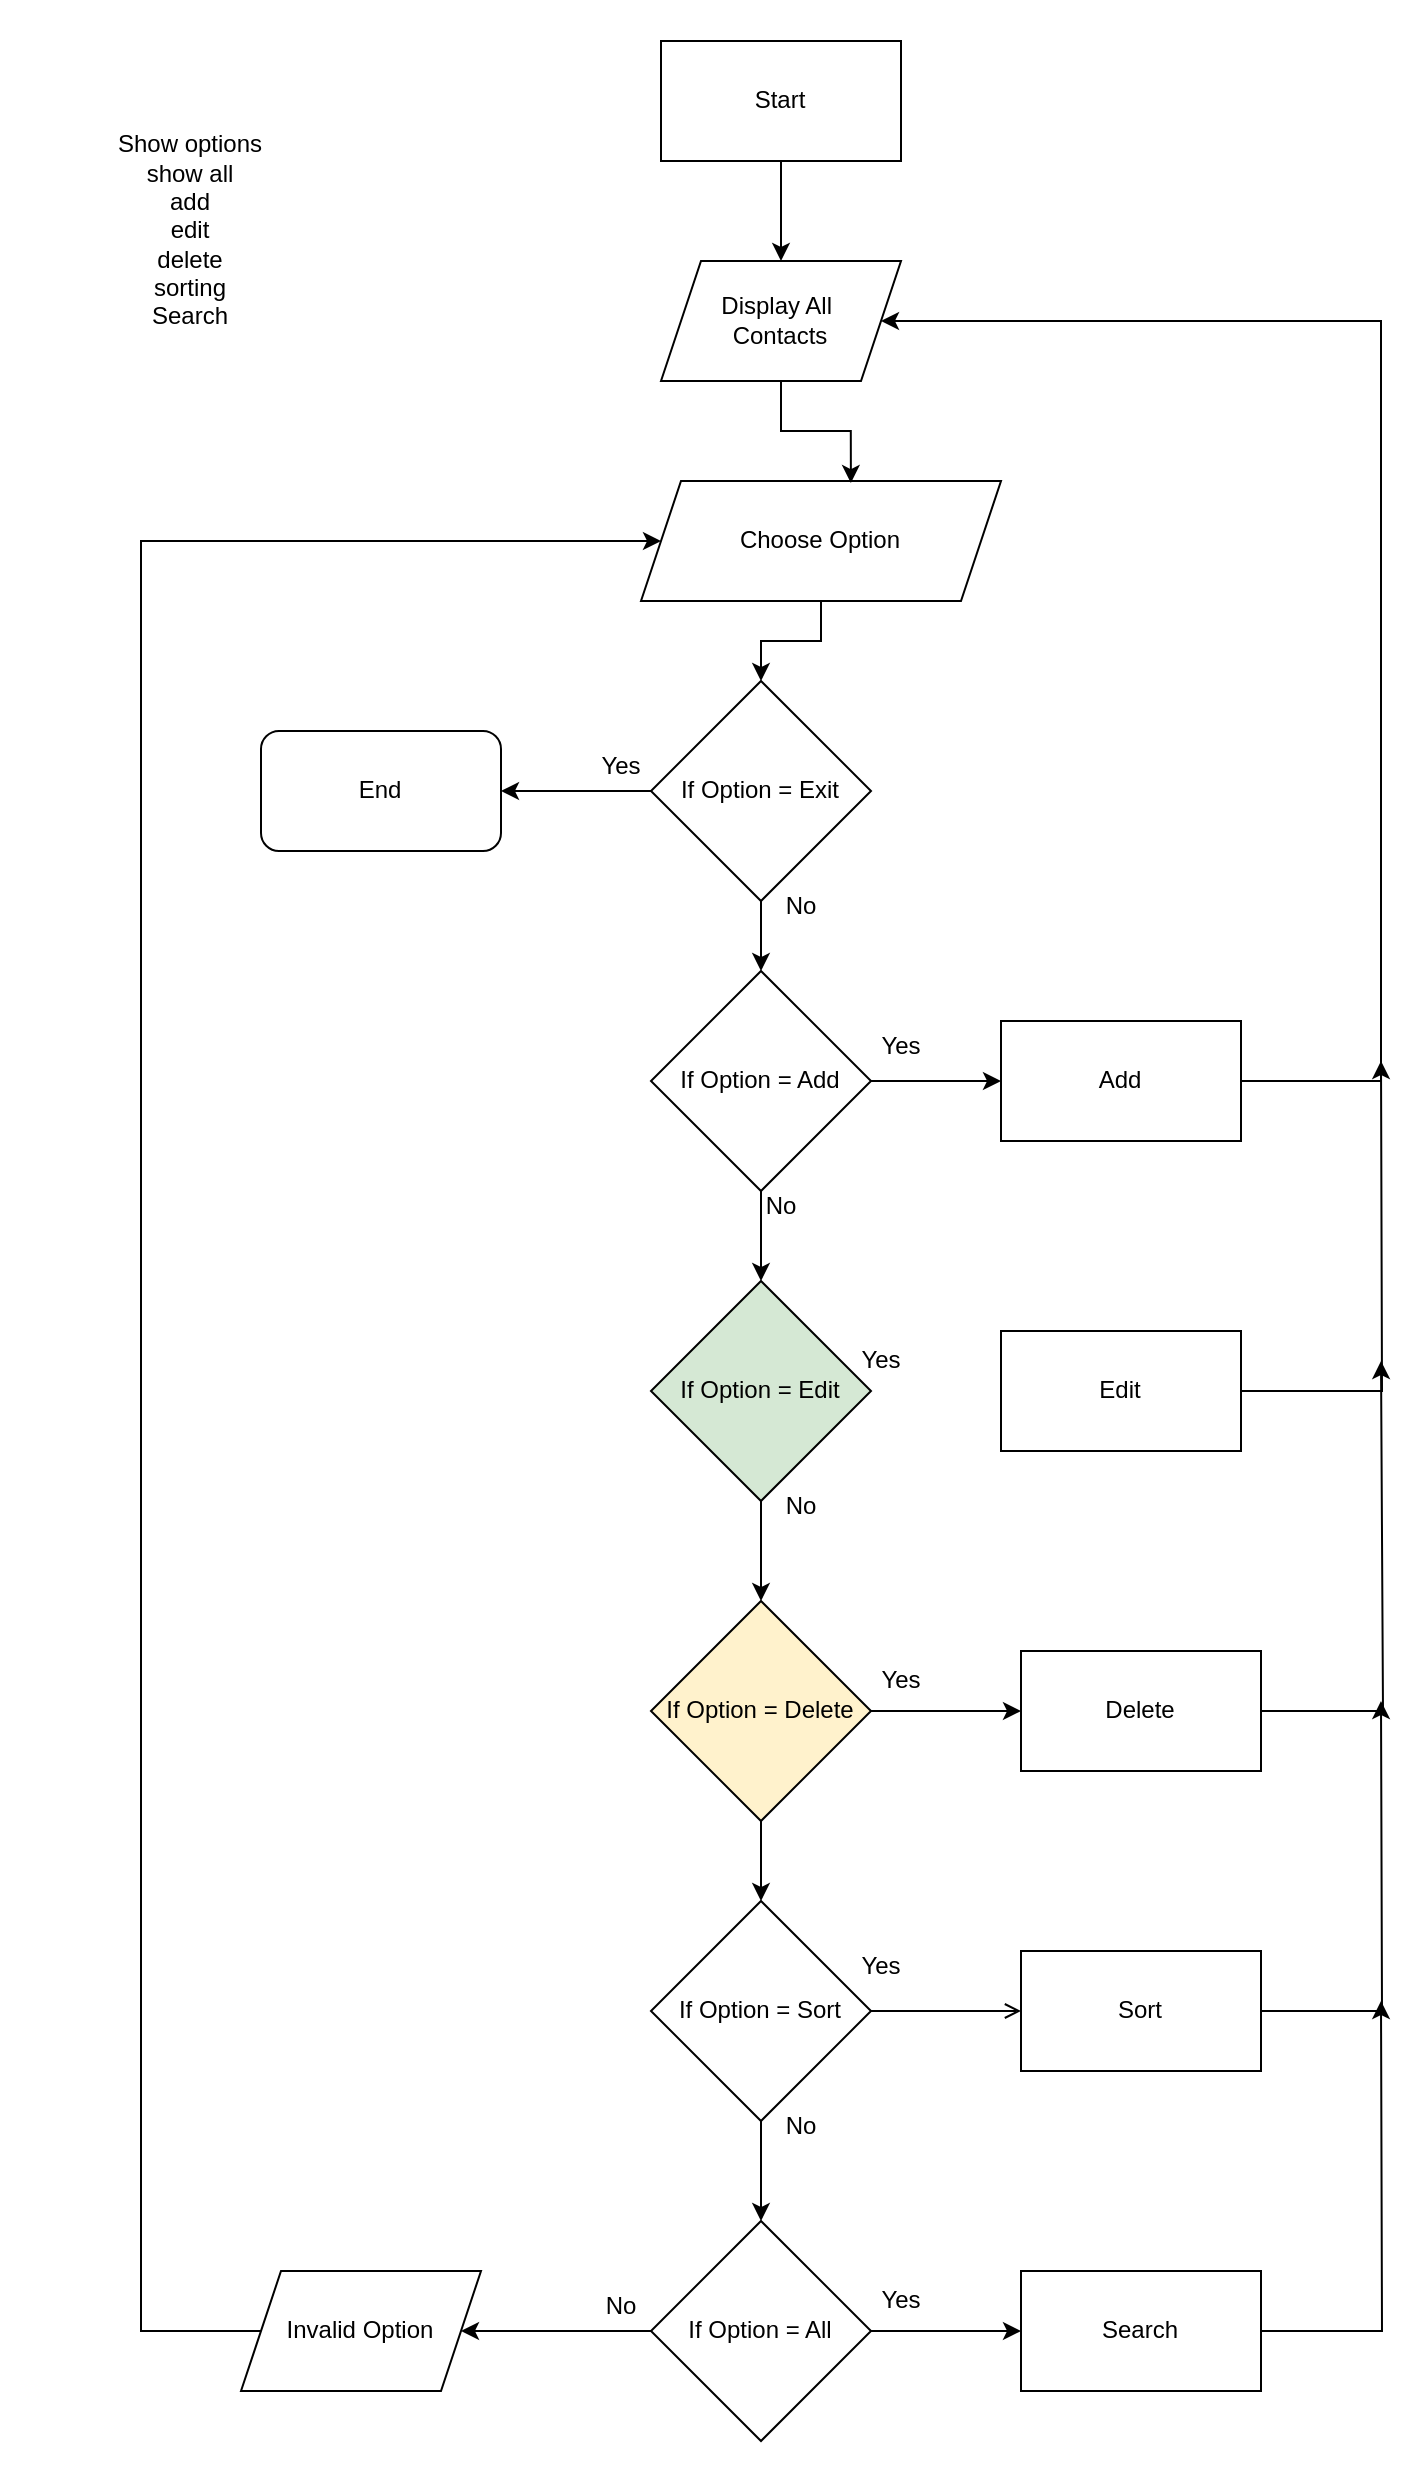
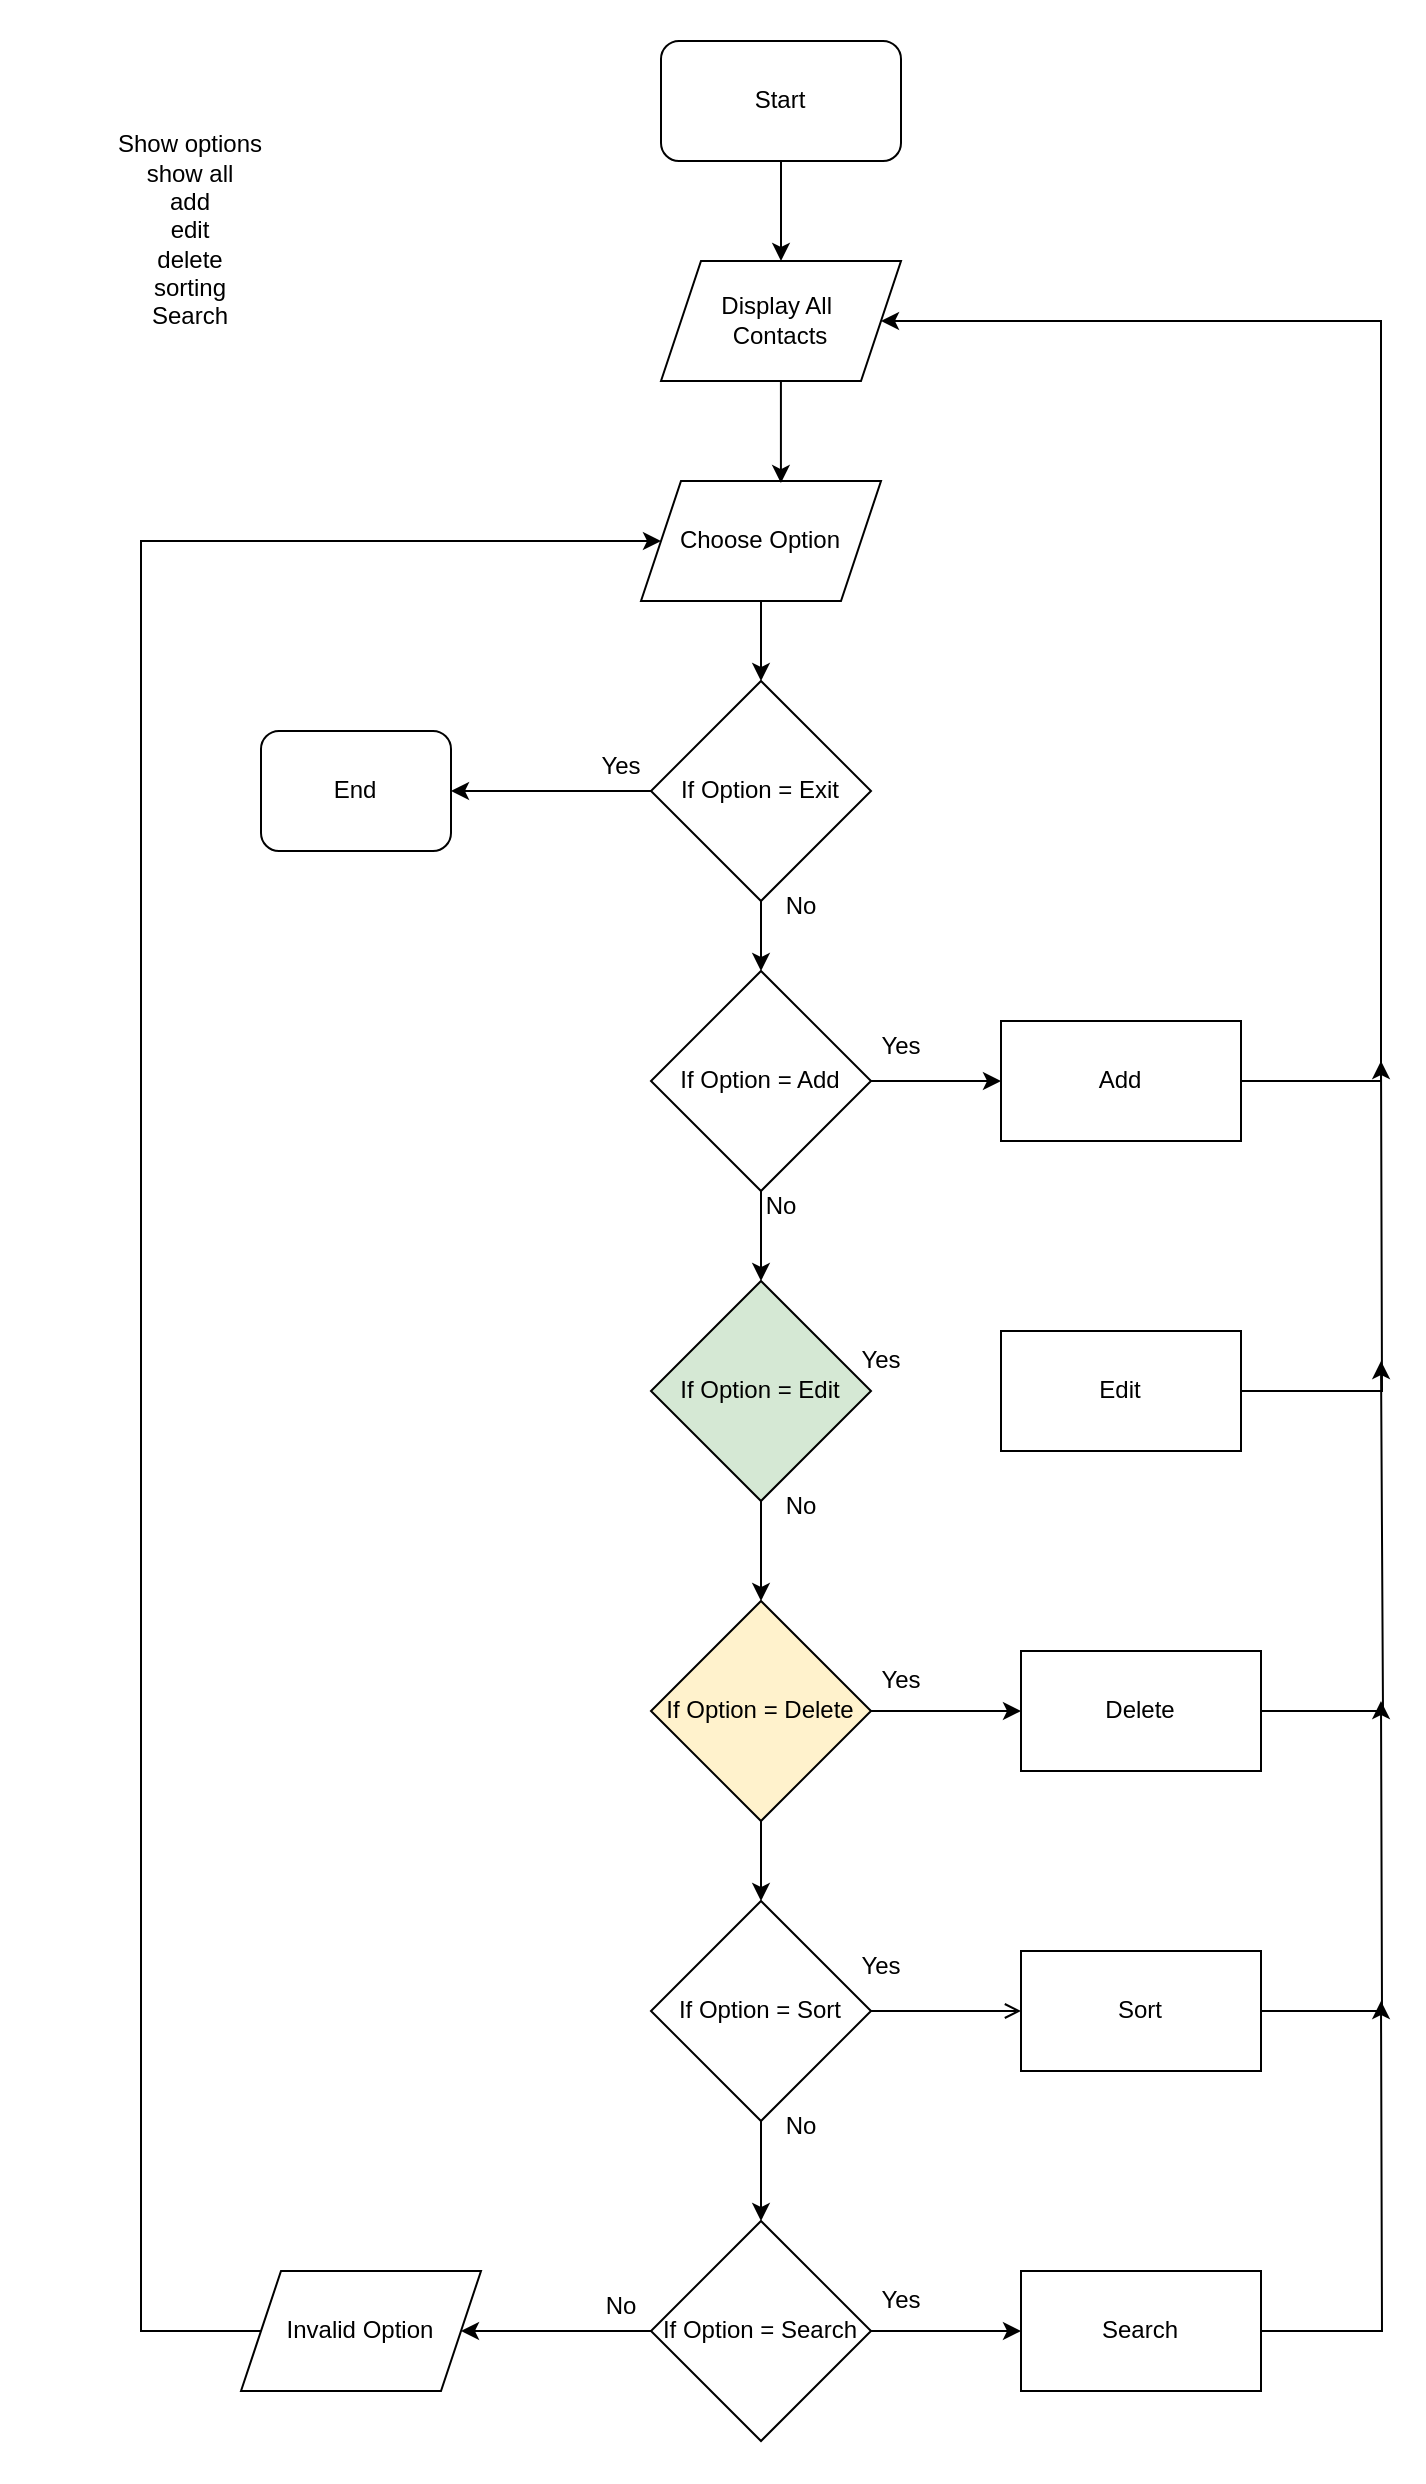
node "Start": shape rectangle -> rounded rectangle
node "Choose Option": size 360x120 -> 240x120
node "End": size 240x120 -> 190x120
node "If Option = All": label "If Option = All" -> "If Option = Search"
